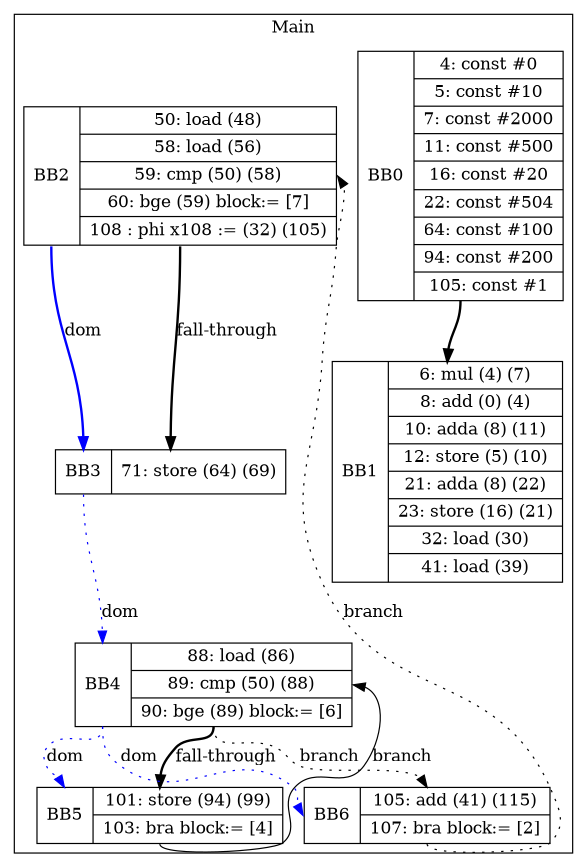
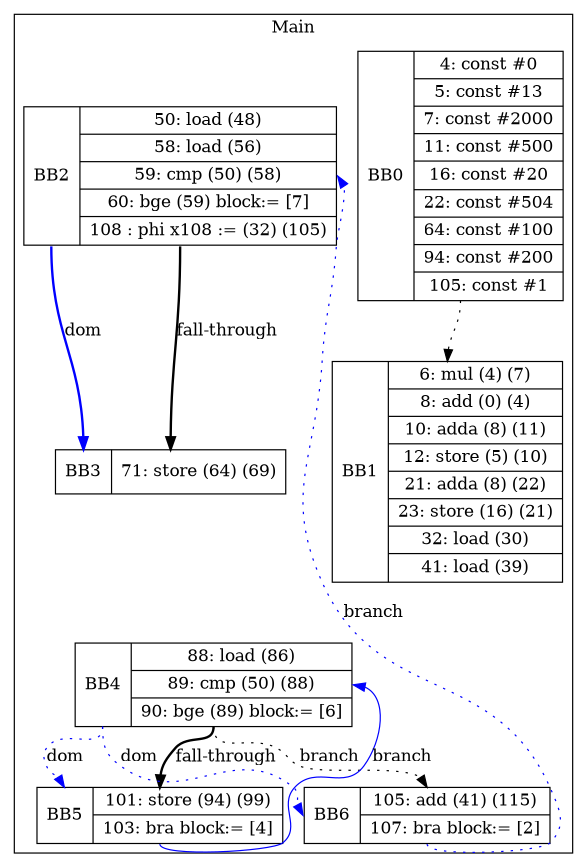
node "BB0": text "5: const #10" -> "5: const #13"
edge "BB0" -> "BB1": style bold -> dotted
edge "BB3" -> "BB4": removed, label "dom"
edge "BB6" -> "BB2": color black -> blue
edge "BB5" -> "BB4": color black -> blue
